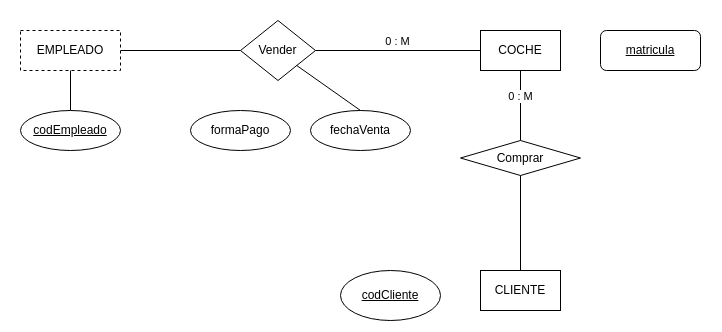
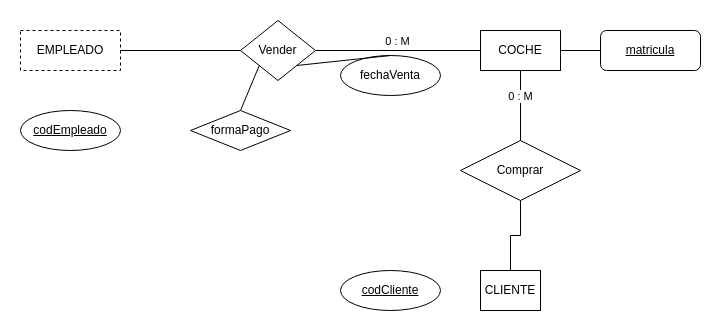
edge "COCHE" -- "matricula": added
edge "Vender" -- "formaPago": added
edge "EMPLEADO" -- "codEmpleado": removed
node "formaPago": shape ellipse -> diamond
node "fechaVenta": moved (361, 131) -> (391, 76)
node "Comprar": size 120x35 -> 120x60
node "CLIENTE": size 80x40 -> 60x40
node "codCliente": size 100x50 -> 100x40
